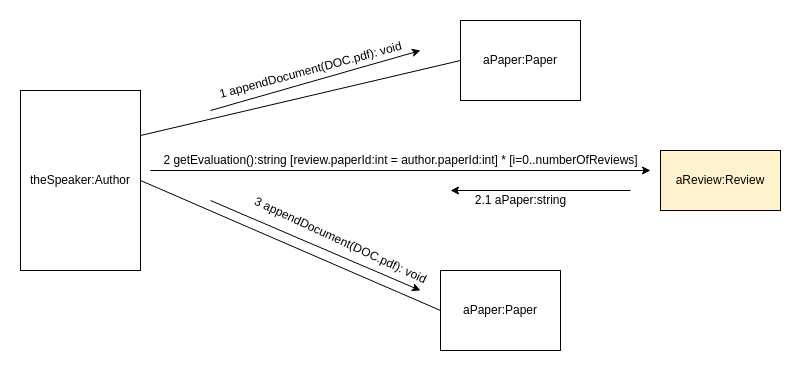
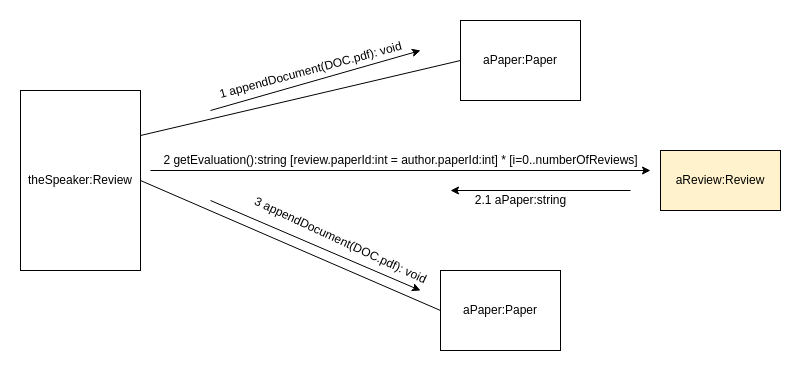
node "theSpeaker:Author": label "theSpeaker:Author" -> "theSpeaker:Review"
